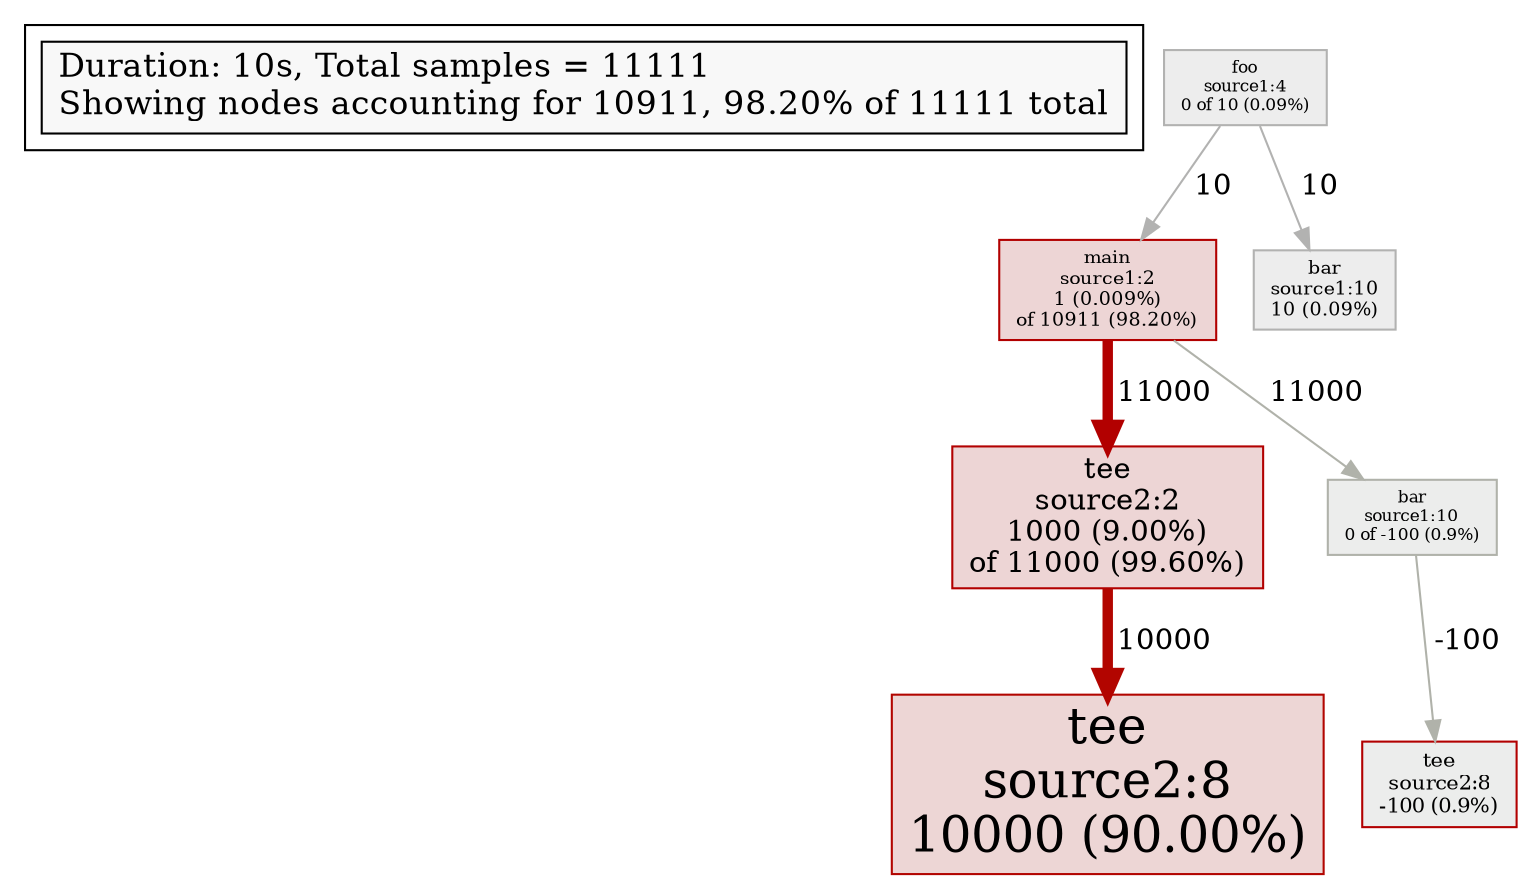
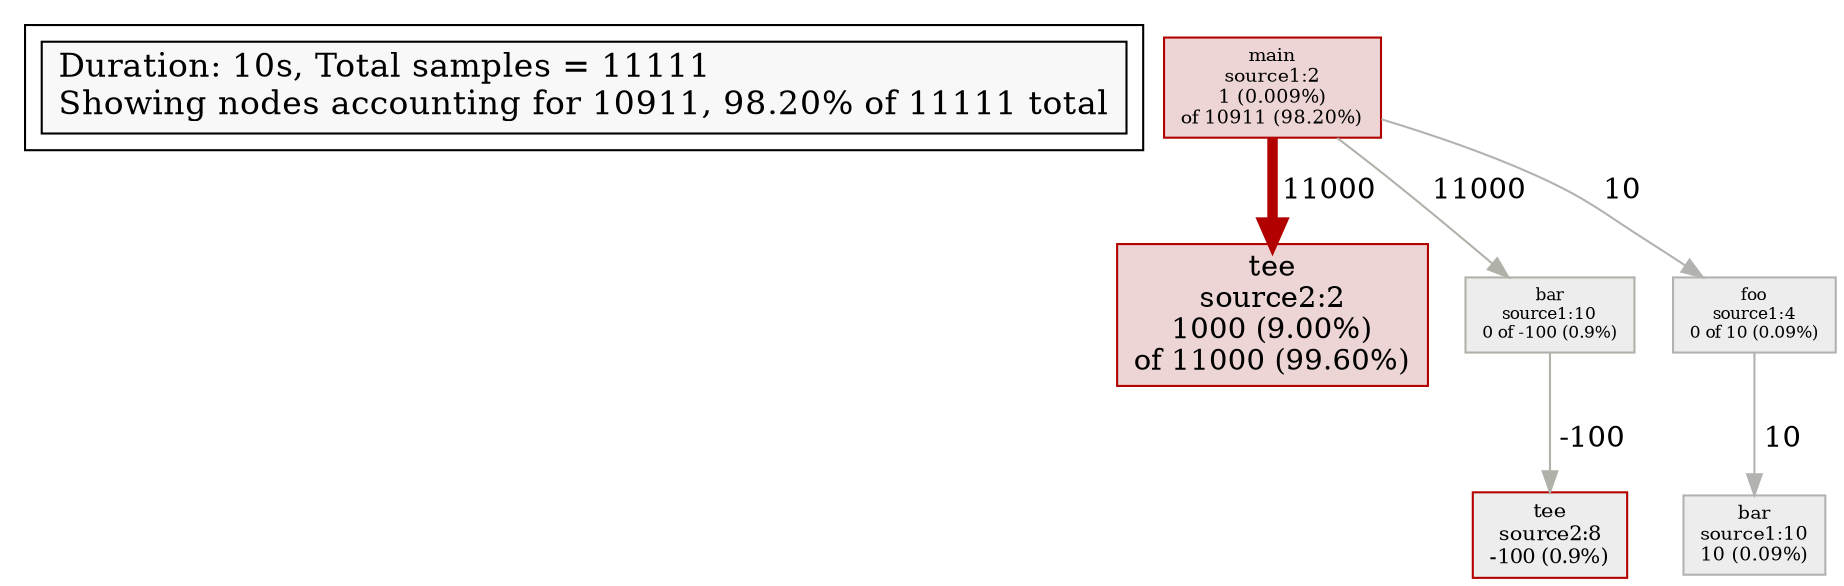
edge "foo source1:4 0 of 10 (0.09%)" -> "main source1:2 1 (0.009%) of 10911 (98.20%)": reversed
node "tee source2:8 10000 (90.00%)": removed
